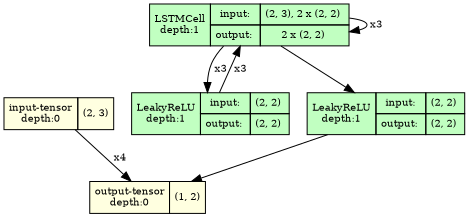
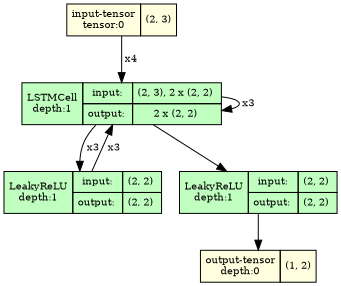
node "input-tensor": text "depth:0" -> "tensor:0"
edge "input-tensor" -> "output-tensor": now "input-tensor" -> "LSTMCell"
